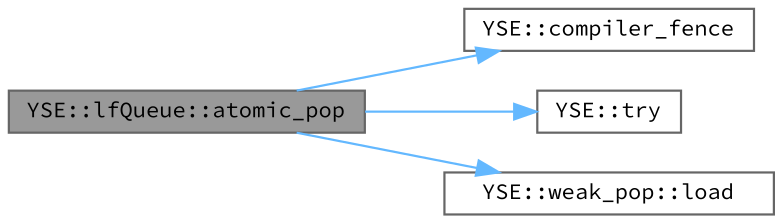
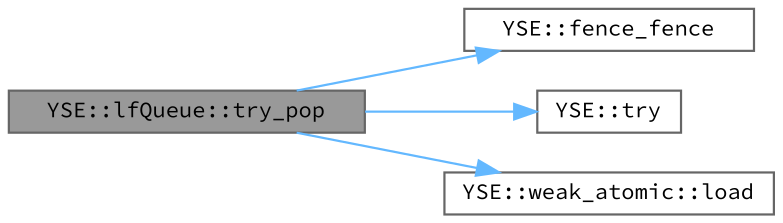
node "YSE::compiler_fence": label "YSE::compiler_fence" -> "YSE::fence_fence"
node "YSE::lfQueue::atomic_pop": label "YSE::lfQueue::atomic_pop" -> "YSE::lfQueue::try_pop"
node "YSE::weak_pop::load": label "YSE::weak_pop::load" -> "YSE::weak_atomic::load"
